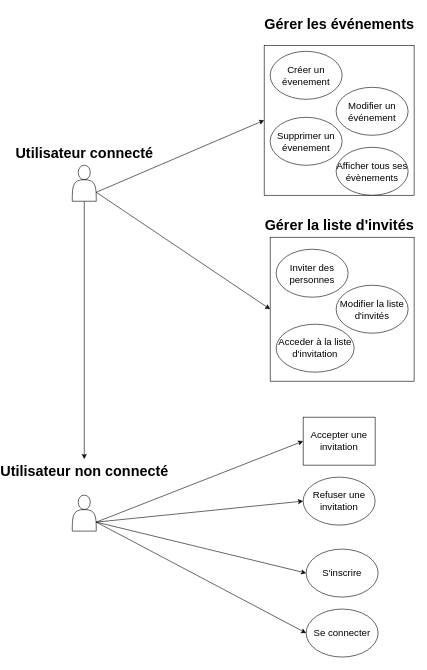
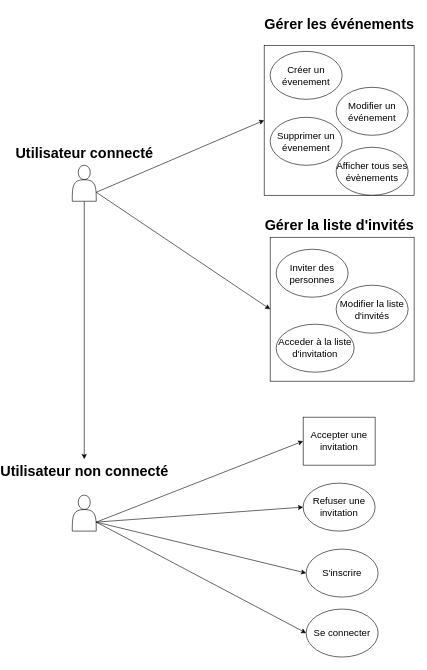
node "Refuser une invitation": moved (339, 501) -> (339, 507)
